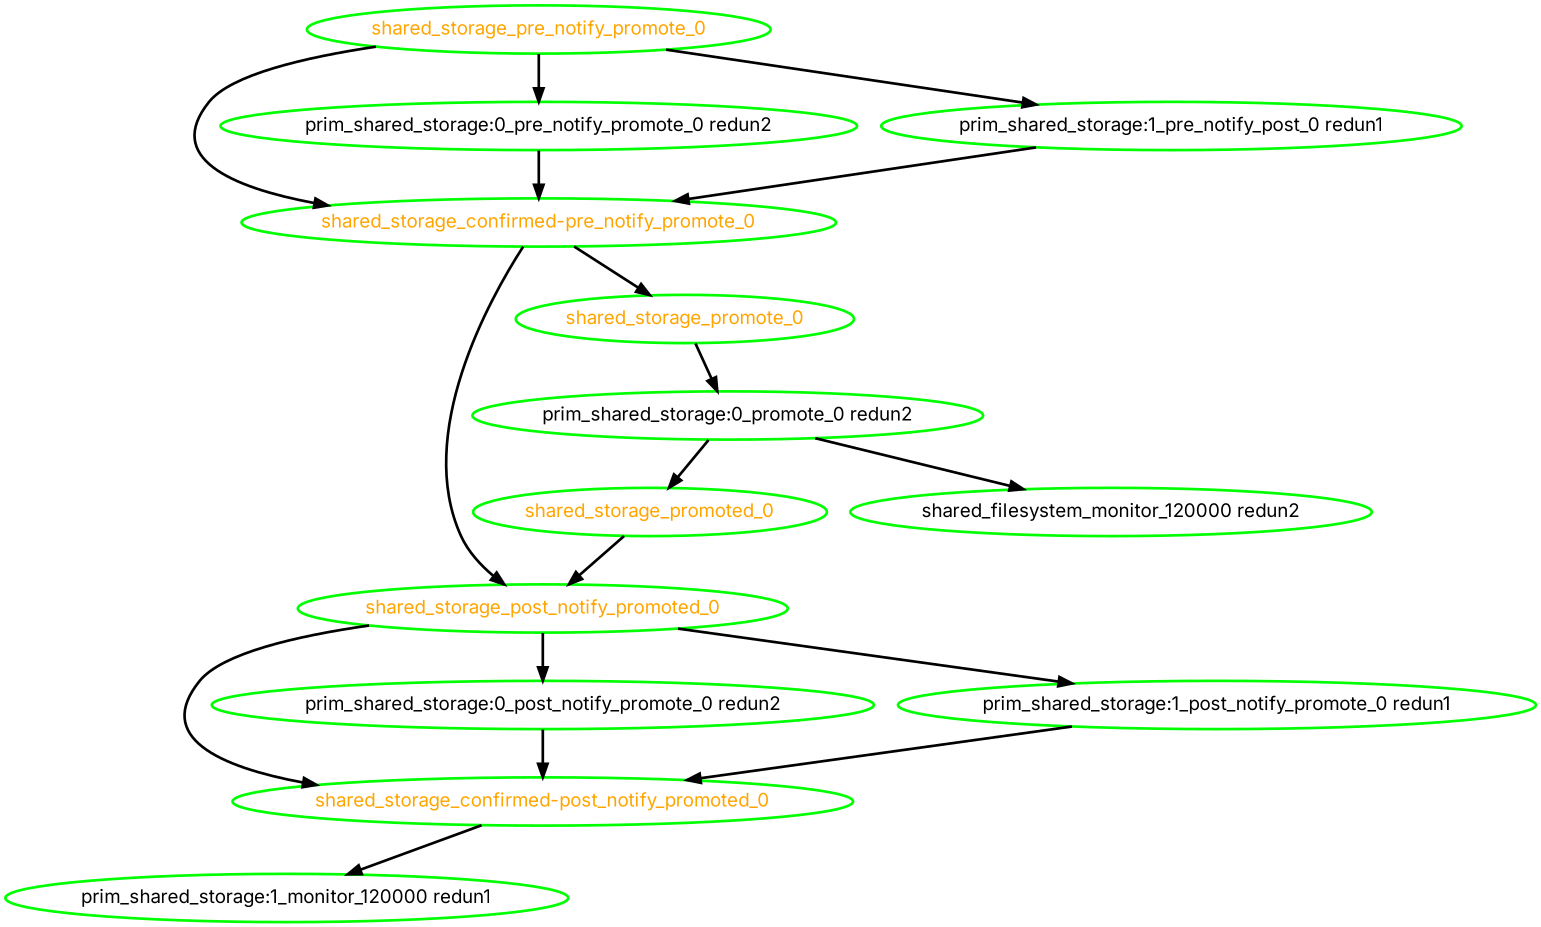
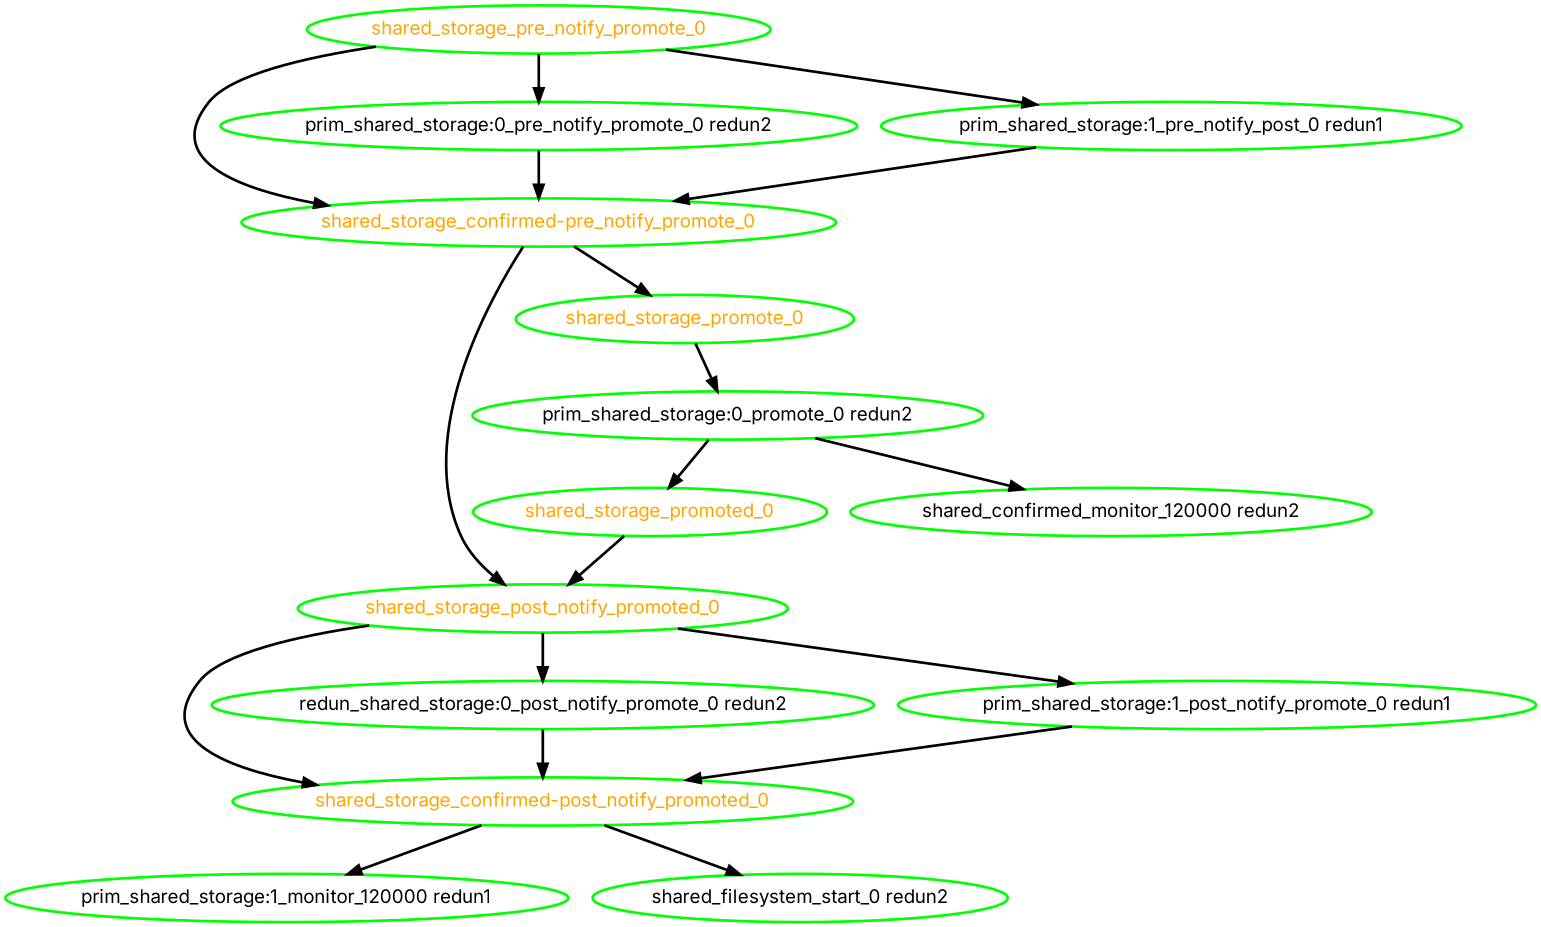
node "shared_filesystem_monitor_120000 redun2": label "shared_filesystem_monitor_120000 redun2" -> "shared_confirmed_monitor_120000 redun2"
node "prim_shared_storage:0_post_notify_promote_0 redun2": label "prim_shared_storage:0_post_notify_promote_0 redun2" -> "redun_shared_storage:0_post_notify_promote_0 redun2"
node "shared_filesystem_start_0 redun2": added
